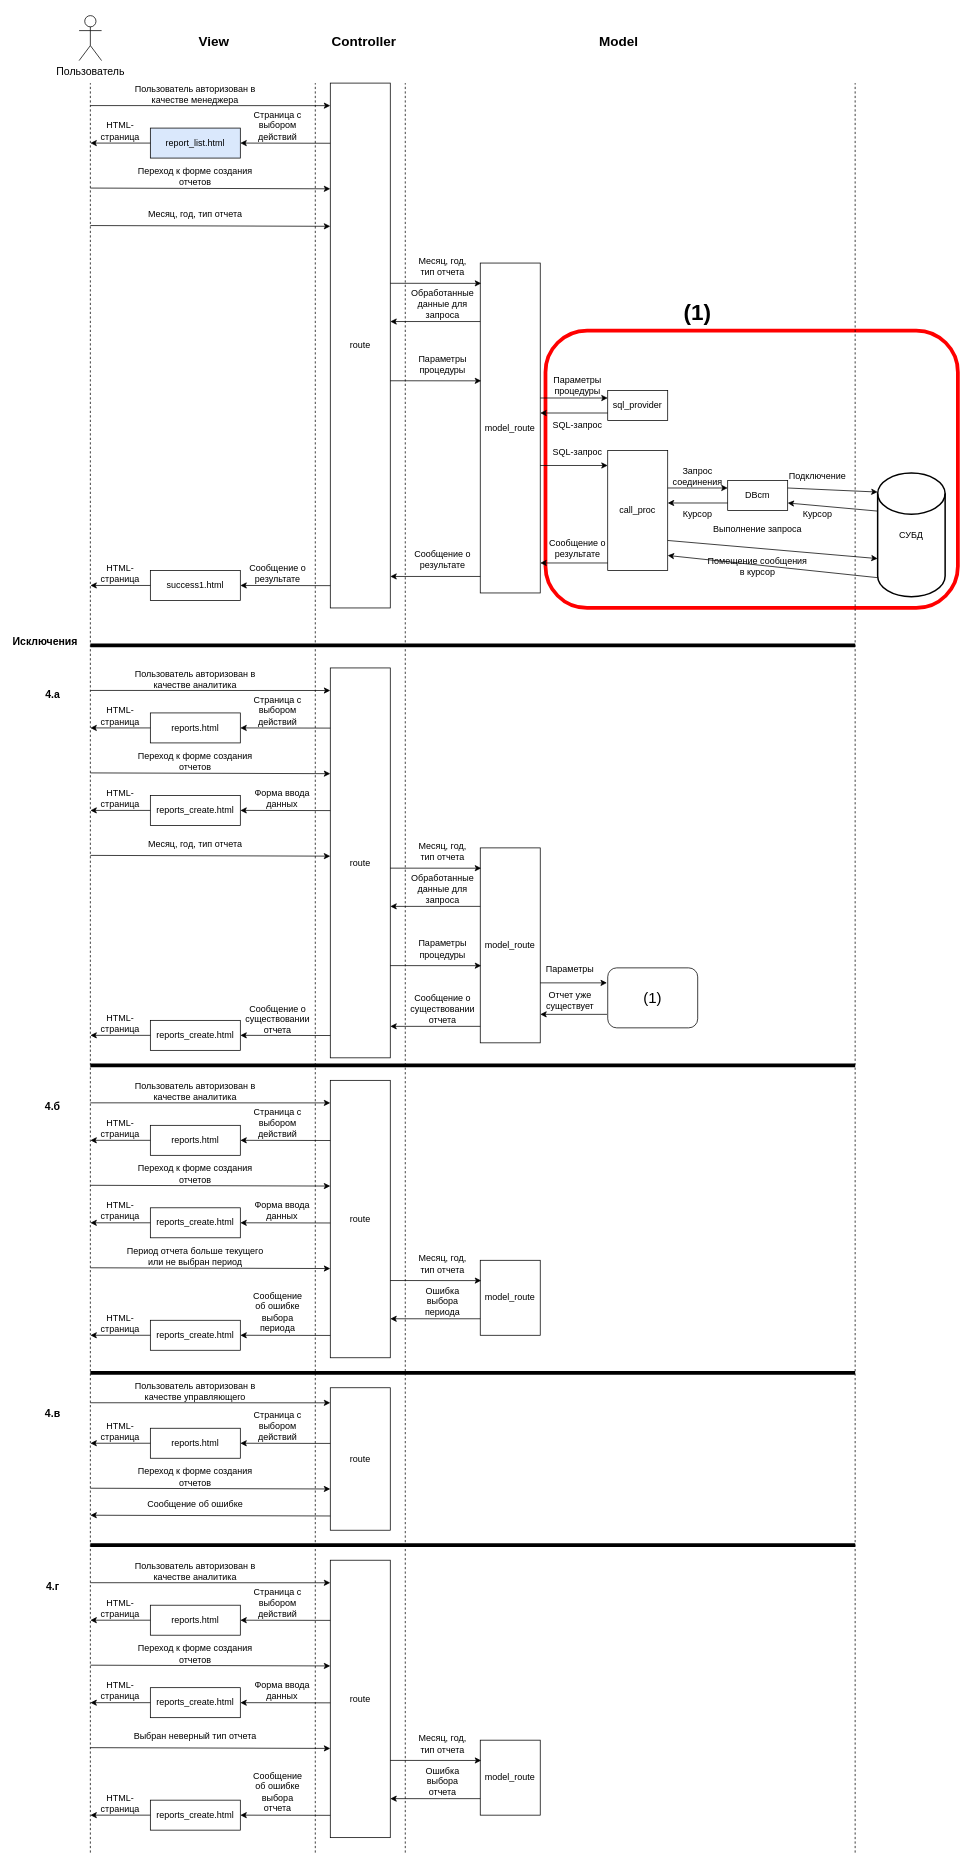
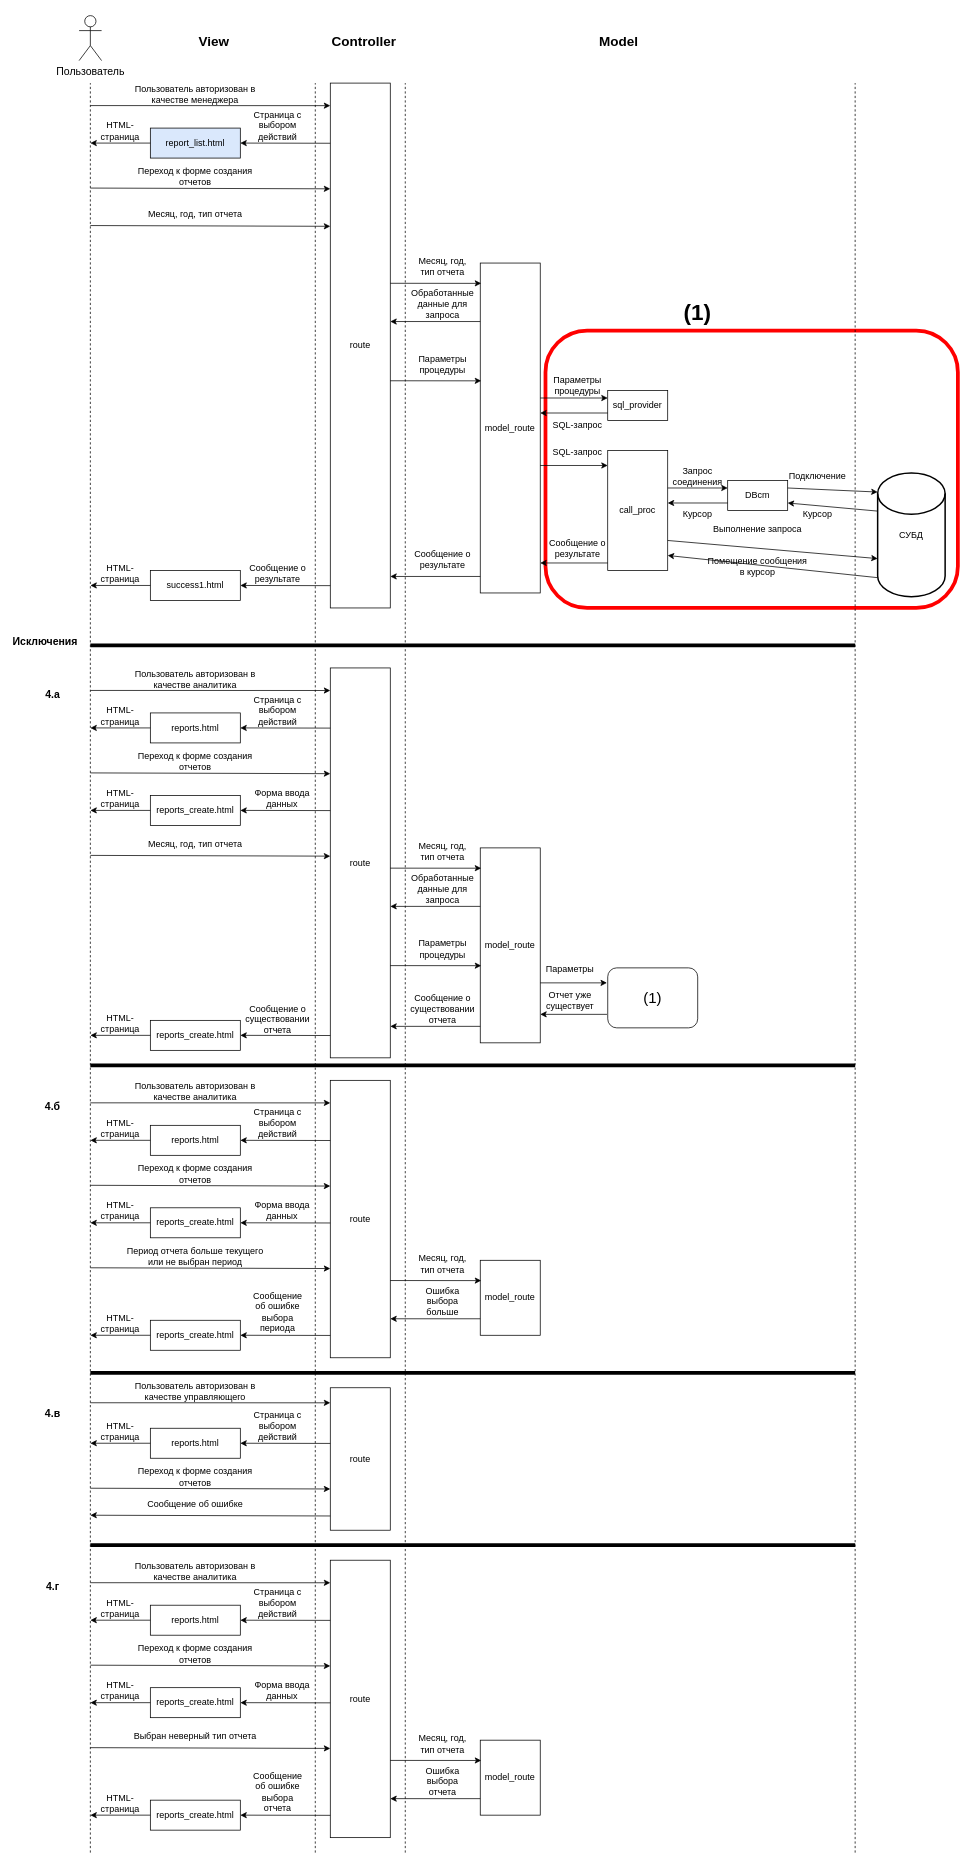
node "Ошибка выбора периода": label "Ошибка выбора периода" -> "Ошибка выбора больше"
